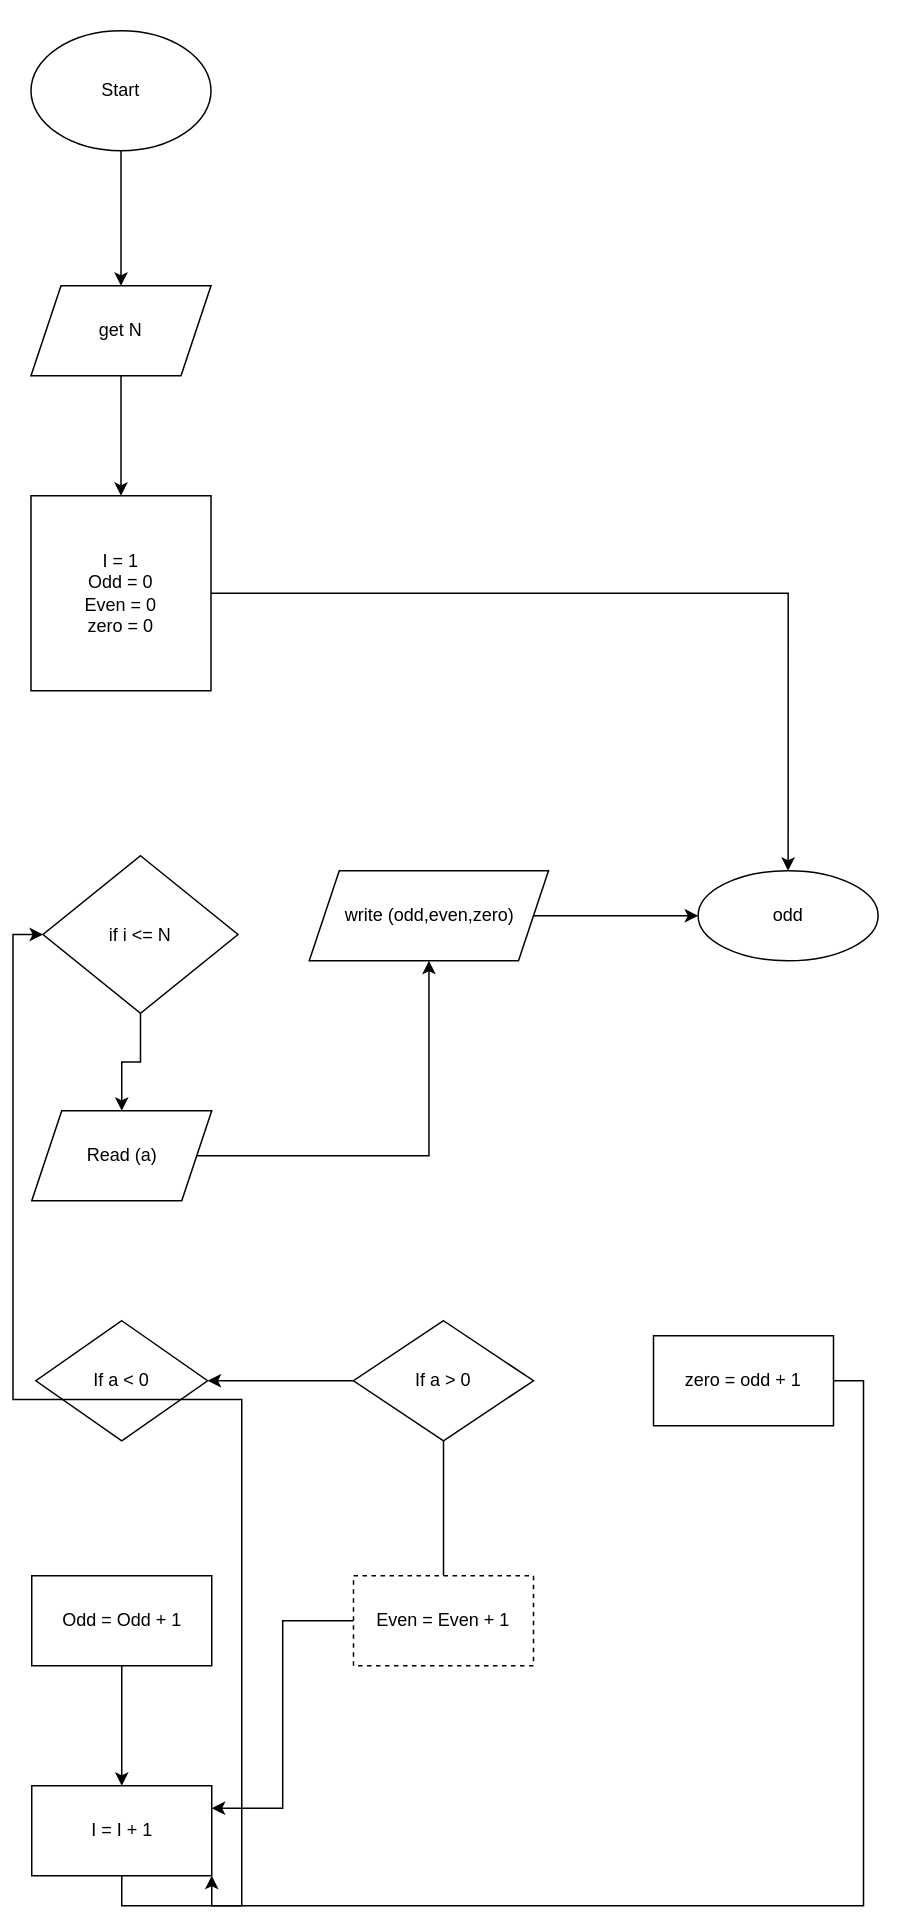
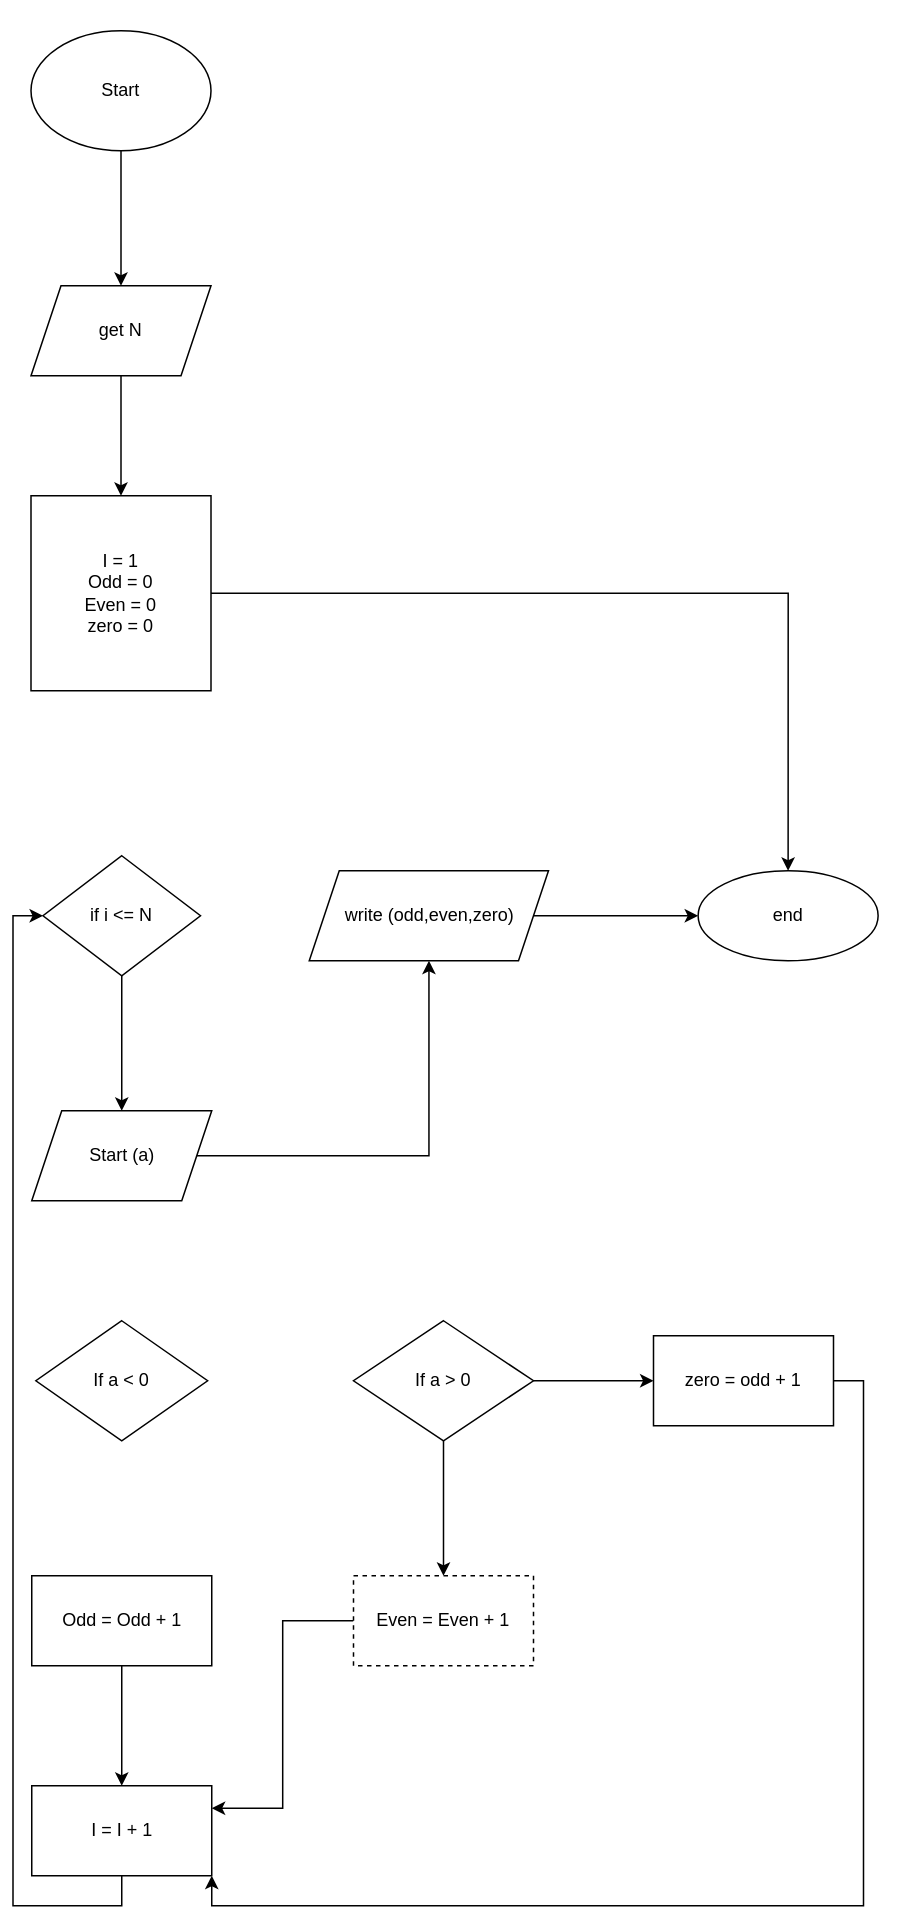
node "odd": label "odd" -> "end"
node "if i <= N": size 195x158 -> 158x120
node "Read (a)": label "Read (a)" -> "Start (a)"
edge "If a > 0" -> "If a < 0": now "If a > 0" -> "zero = odd + 1"
edge "If a > 0" -- "Even = Even + 1": arrowhead none -> classic
